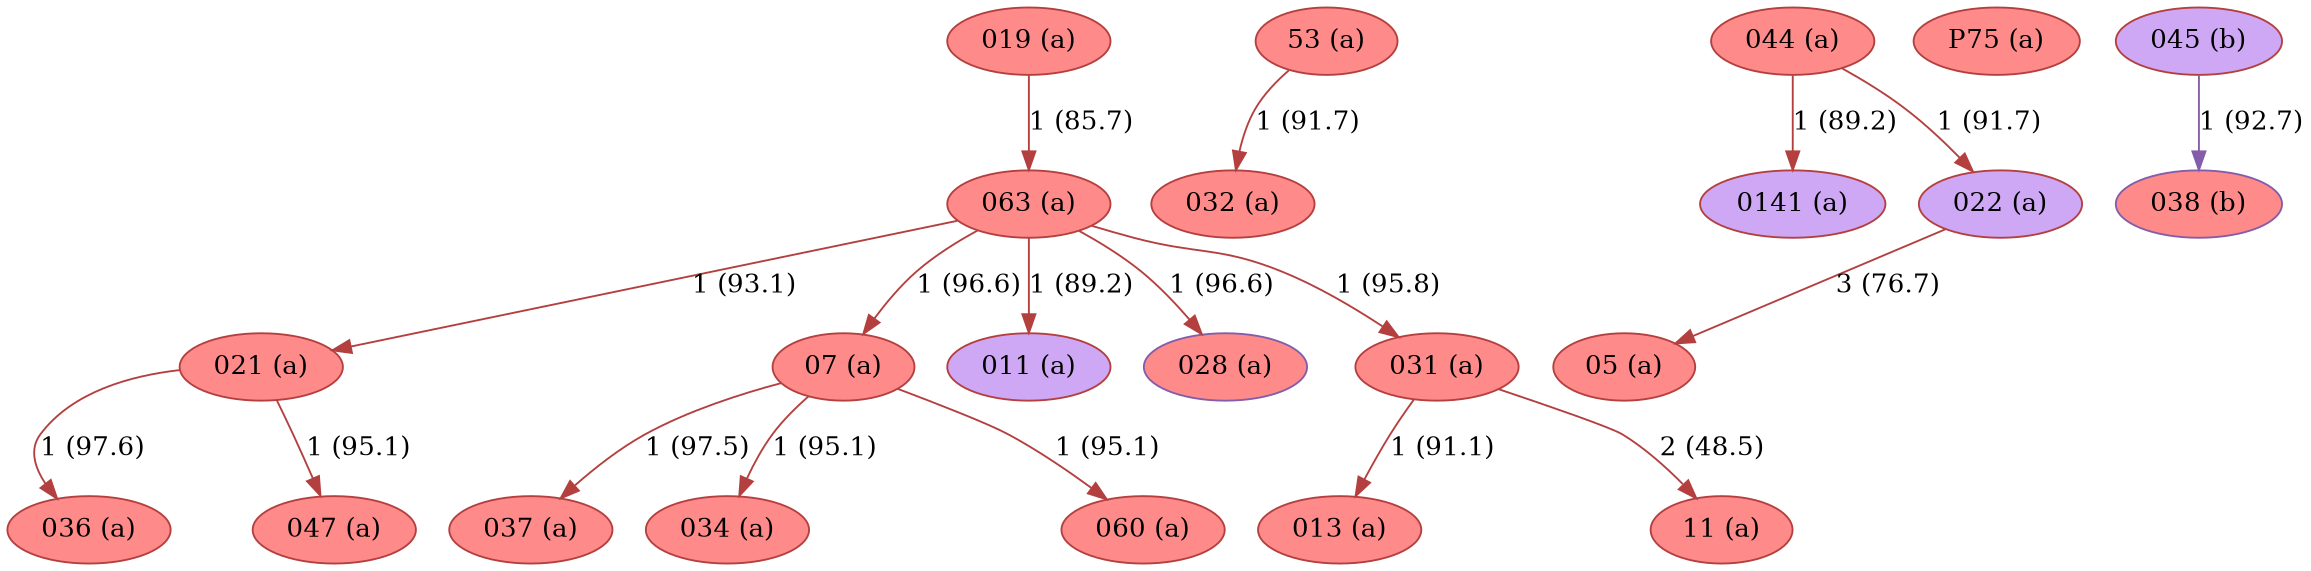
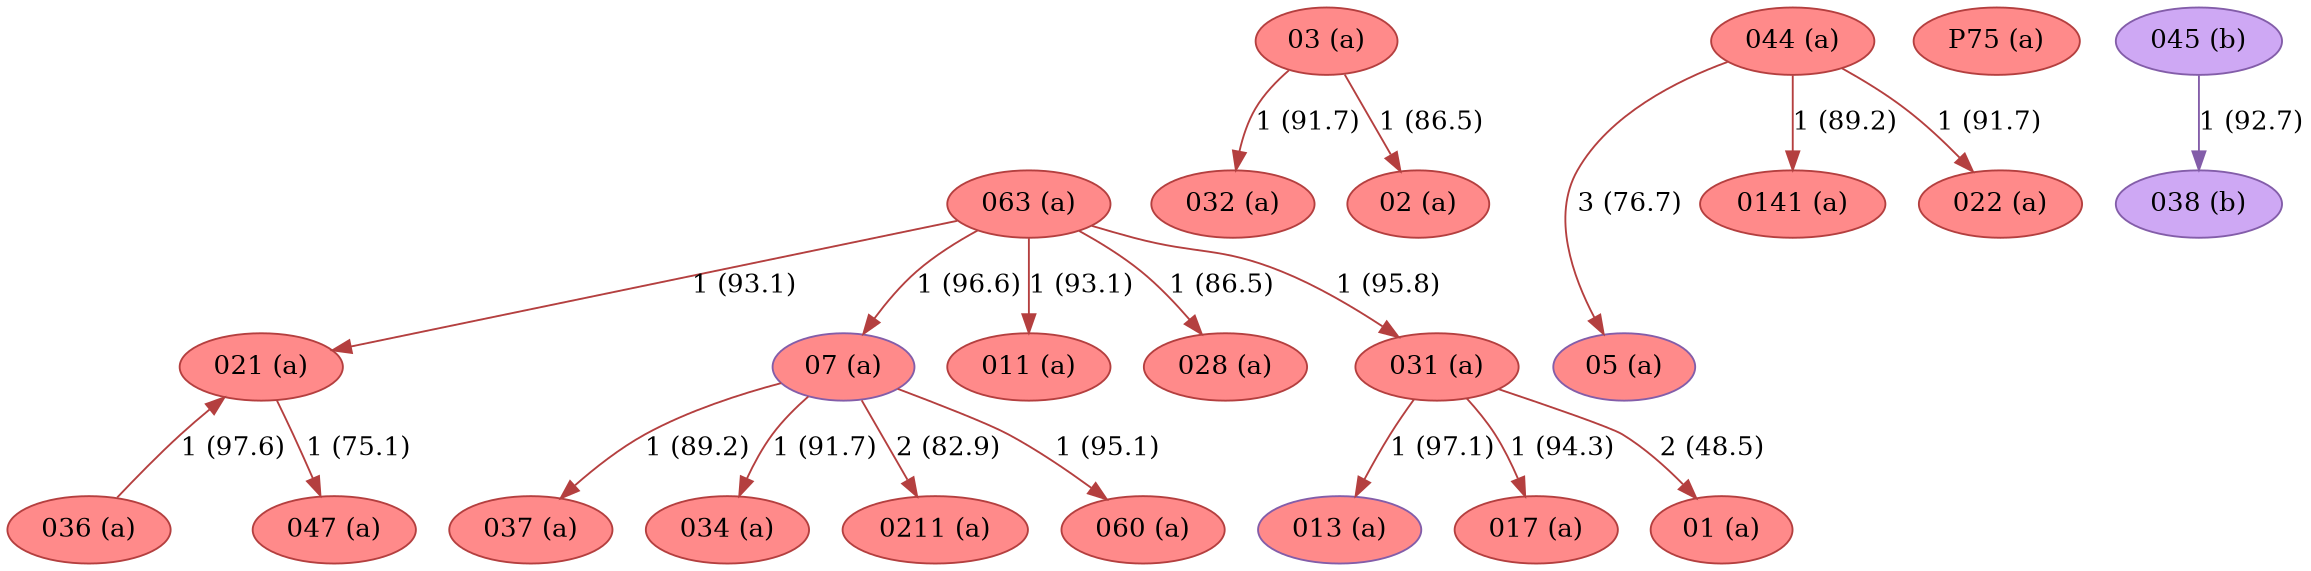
node "019 (a)": removed
node "53 (a)": label "53 (a)" -> "03 (a)"
node "045 (b)": color #b43f3f -> #835da9
node "02 (a)": added
node "0141 (a)": fillcolor #cea8f4 -> #ff8a8a
node "022 (a)": fillcolor #cea8f4 -> #ff8a8a
node "038 (b)": fillcolor #ff8a8a -> #cea8f4
edge "022 (a)" -> "05 (a)": now "044 (a)" -> "05 (a)"
edge "063 (a)" -> "011 (a)": label "1 (89.2)" -> "1 (93.1)"
edge "063 (a)" -> "028 (a)": label "1 (96.6)" -> "1 (86.5)"
node "07 (a)": color #b43f3f -> #835da9
node "011 (a)": fillcolor #cea8f4 -> #ff8a8a
node "028 (a)": color #835da9 -> #b43f3f
node "05 (a)": color #b43f3f -> #835da9
edge "021 (a)" -> "036 (a)": reversed
edge "021 (a)" -> "047 (a)": label "1 (95.1)" -> "1 (75.1)"
edge "07 (a)" -> "037 (a)": label "1 (97.5)" -> "1 (89.2)"
edge "07 (a)" -> "034 (a)": label "1 (95.1)" -> "1 (91.7)"
edge "031 (a)" -> "013 (a)": label "1 (91.1)" -> "1 (97.1)"
node "0211 (a)": added
node "013 (a)": color #b43f3f -> #835da9
node "017 (a)": added
node "11 (a)": label "11 (a)" -> "01 (a)"
